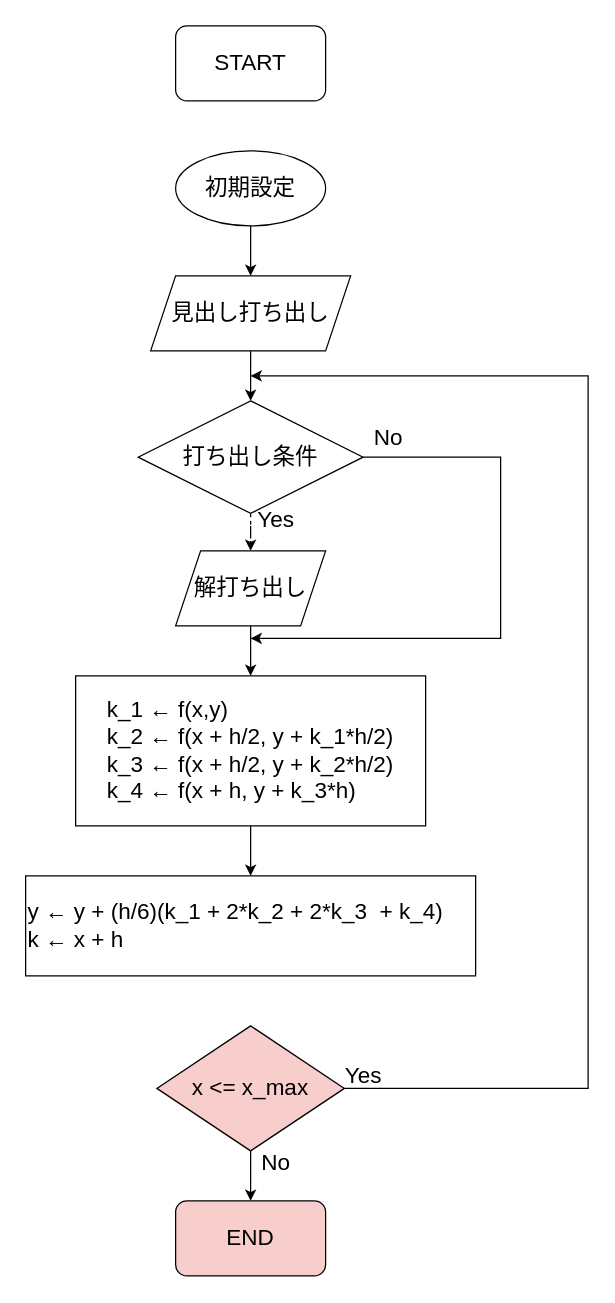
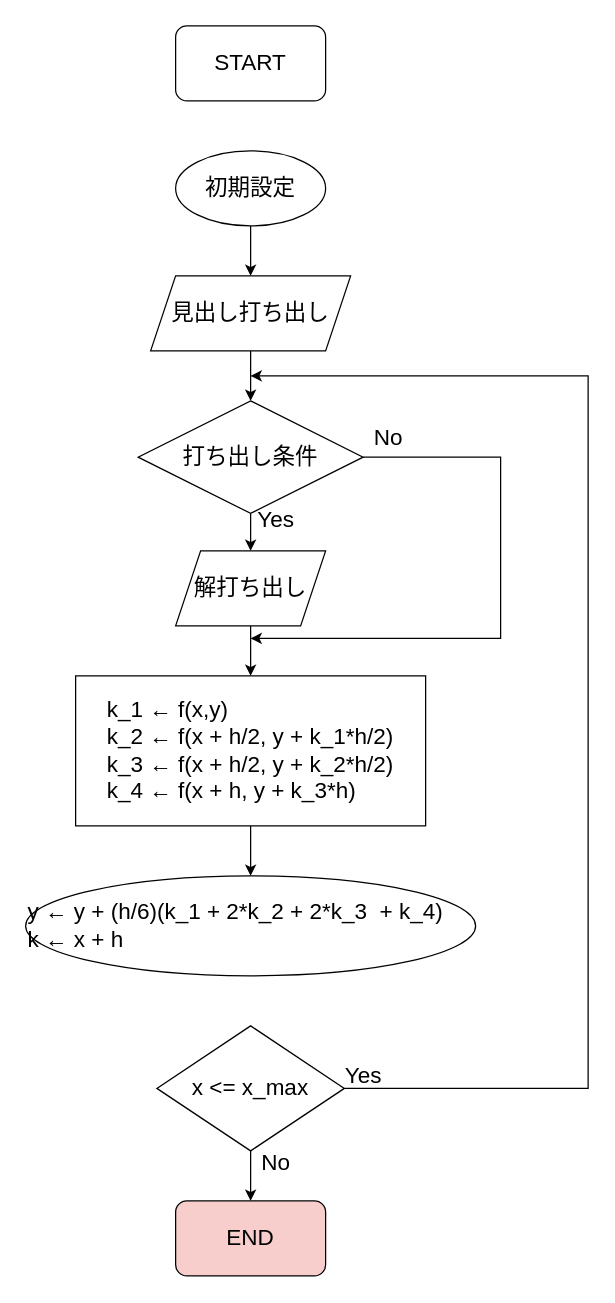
edge "打ち出し条件" -> "解打ち出し": style dashed -> solid
node "y ← y + (h/6)(k_1 + 2*k_2 + 2*k_3 + k_4) k ← x + h": shape rectangle -> ellipse
node "x <= x_max": fillcolor #f8cecc -> #ffffff
